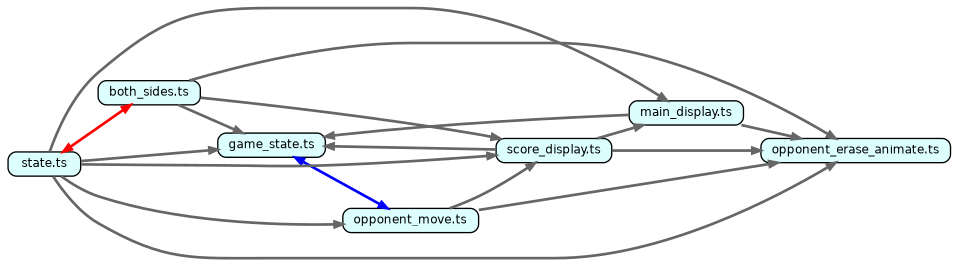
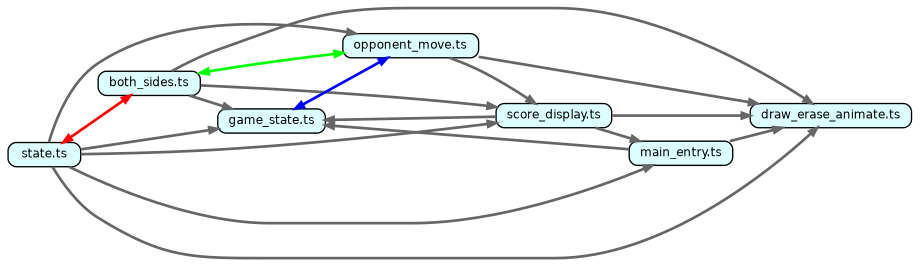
edge "opponent_move.ts" -- "both_sides.ts": added
node "main_display.ts": label "main_display.ts" -> "main_entry.ts"
node "opponent_erase_animate.ts": label "opponent_erase_animate.ts" -> "draw_erase_animate.ts"
